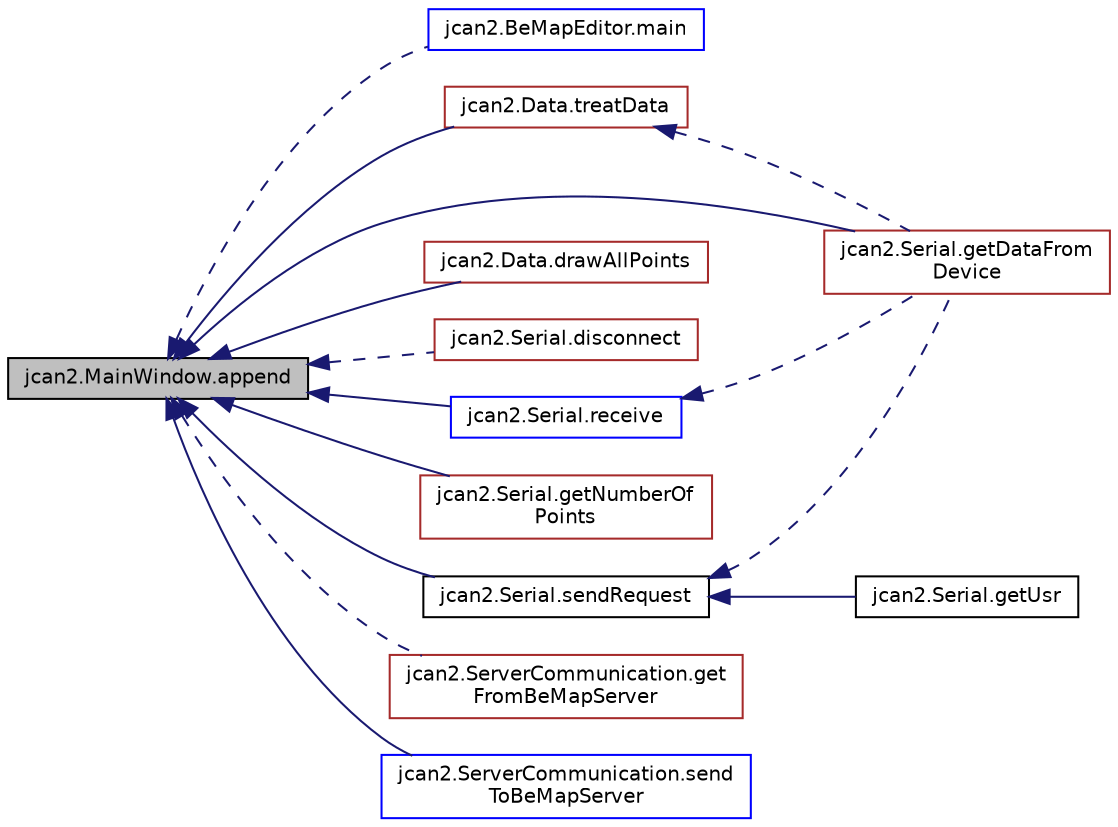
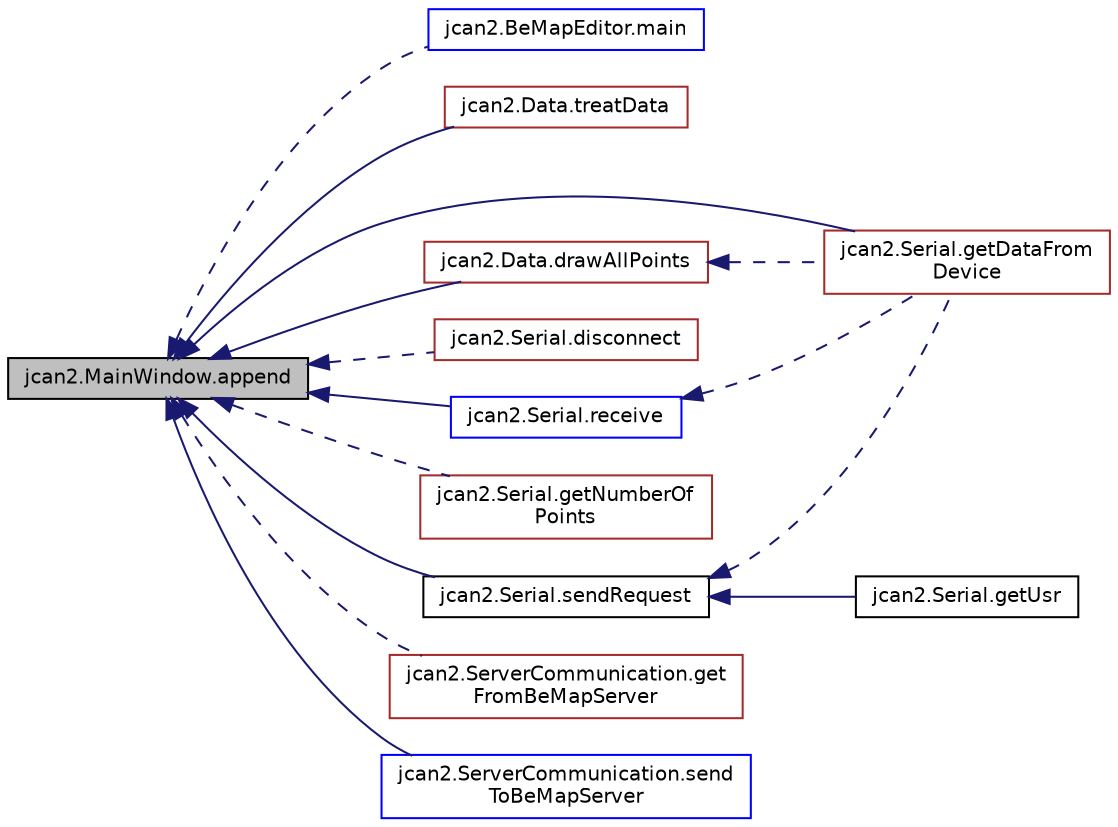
edge "jcan2.Serial.getDataFrom Device" -> "jcan2.Data.treatData": now "jcan2.Serial.getDataFrom Device" -> "jcan2.Data.drawAllPoints"
edge "jcan2.Serial.getNumberOf Points" -> "jcan2.MainWindow.append": style solid -> dashed
